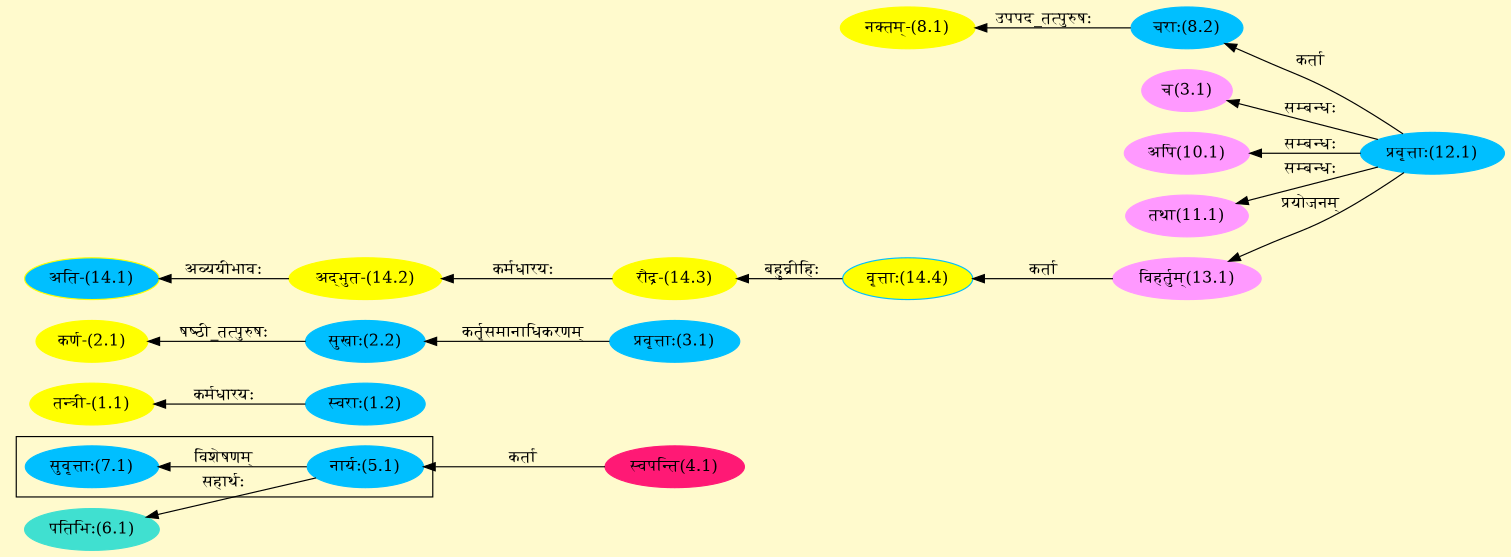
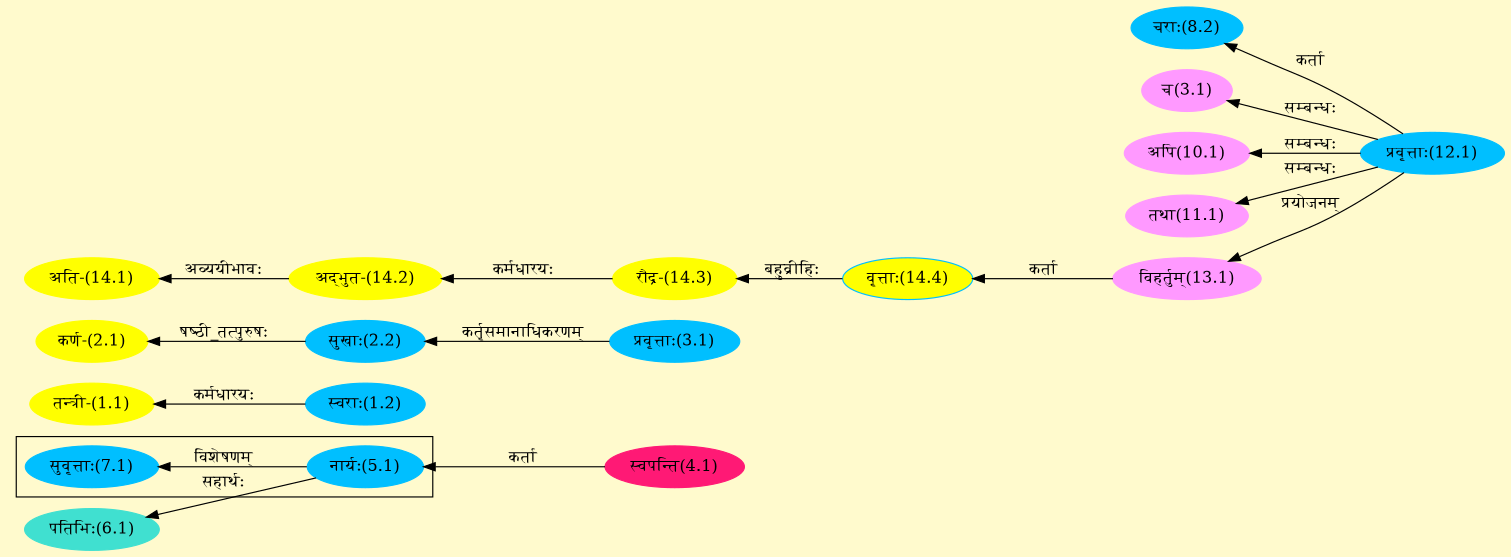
node "नक्तम्-(8.1)": removed
node "अति-(14.1)": fillcolor #00bfff -> #ffff00
